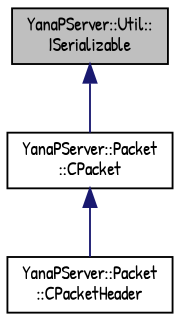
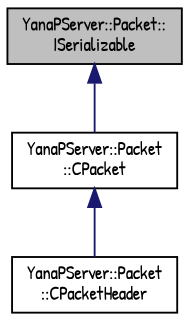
node "YanaPServer::Util:: ISerializable": label "YanaPServer::Util:: ISerializable" -> "YanaPServer::Packet:: ISerializable"
